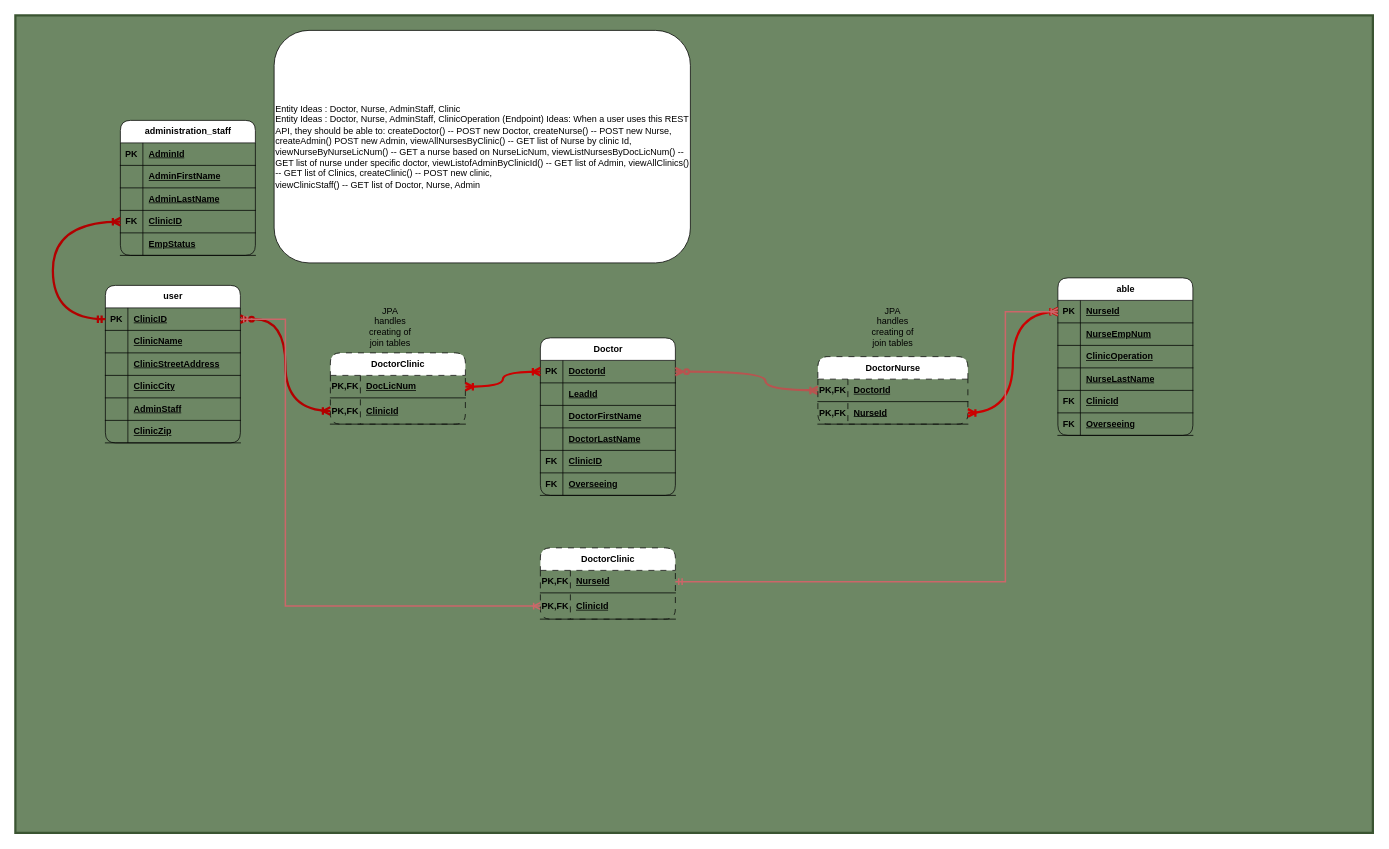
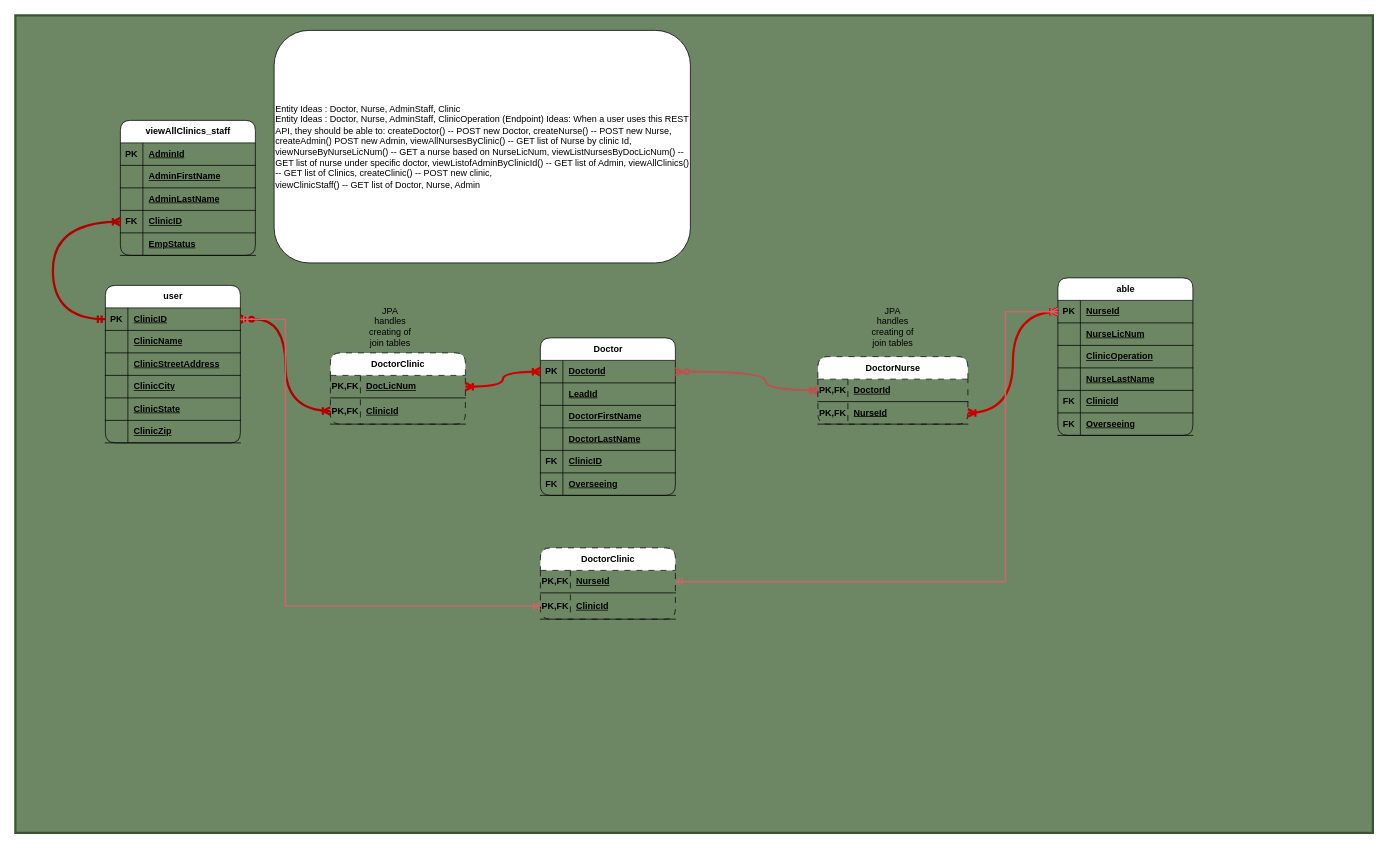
node "administration_staff": label "administration_staff" -> "viewAllClinics_staff"
node "NurseEmpNum": label "NurseEmpNum" -> "NurseLicNum"
node "AdminStaff": label "AdminStaff" -> "ClinicState"
